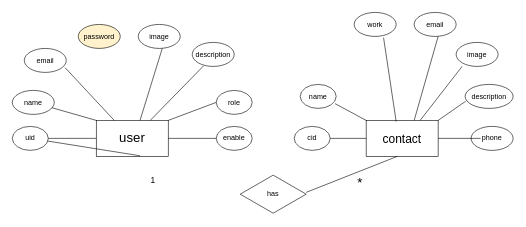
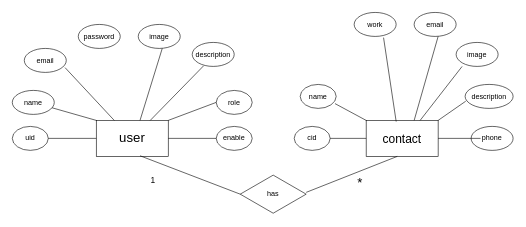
node "password": fillcolor #fff2cc -> #ffffff
edge "uid" -- "user": now "has" -- "user"
